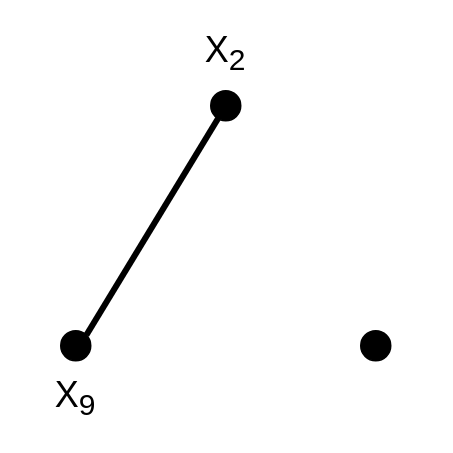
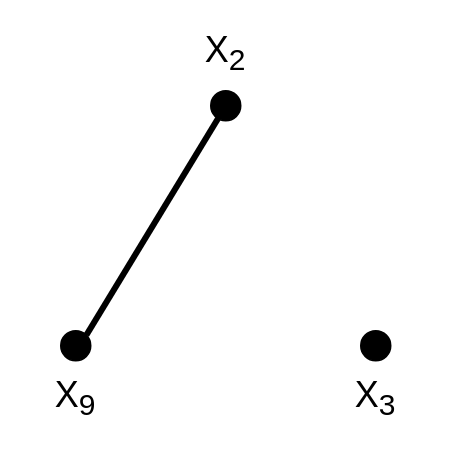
node "X3": added
